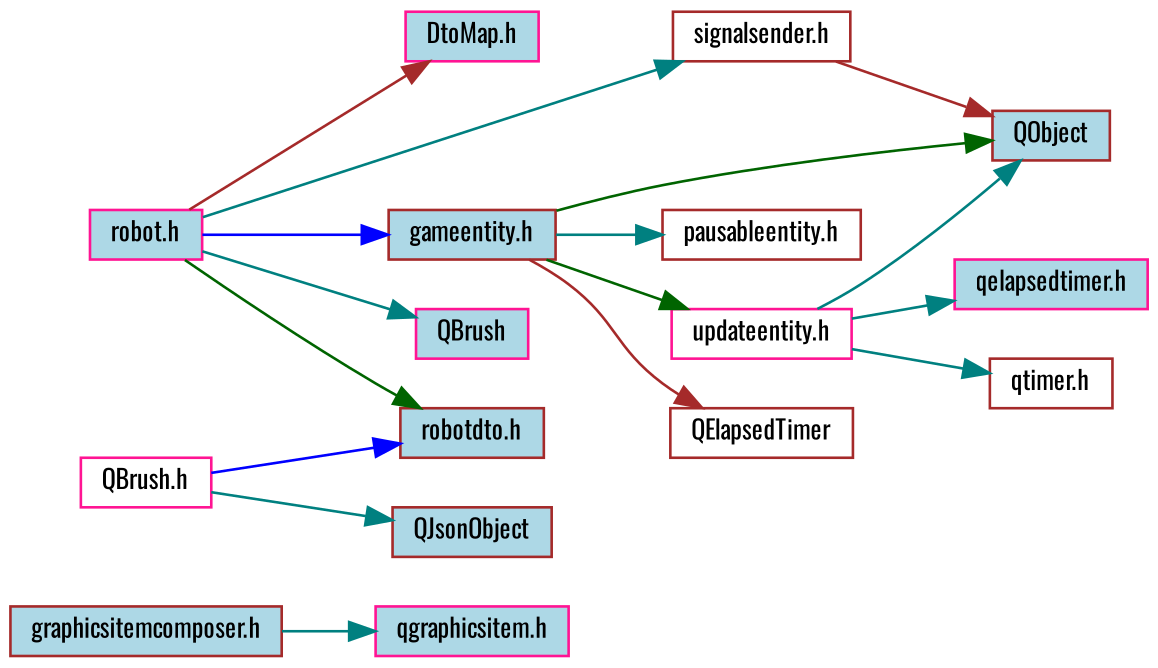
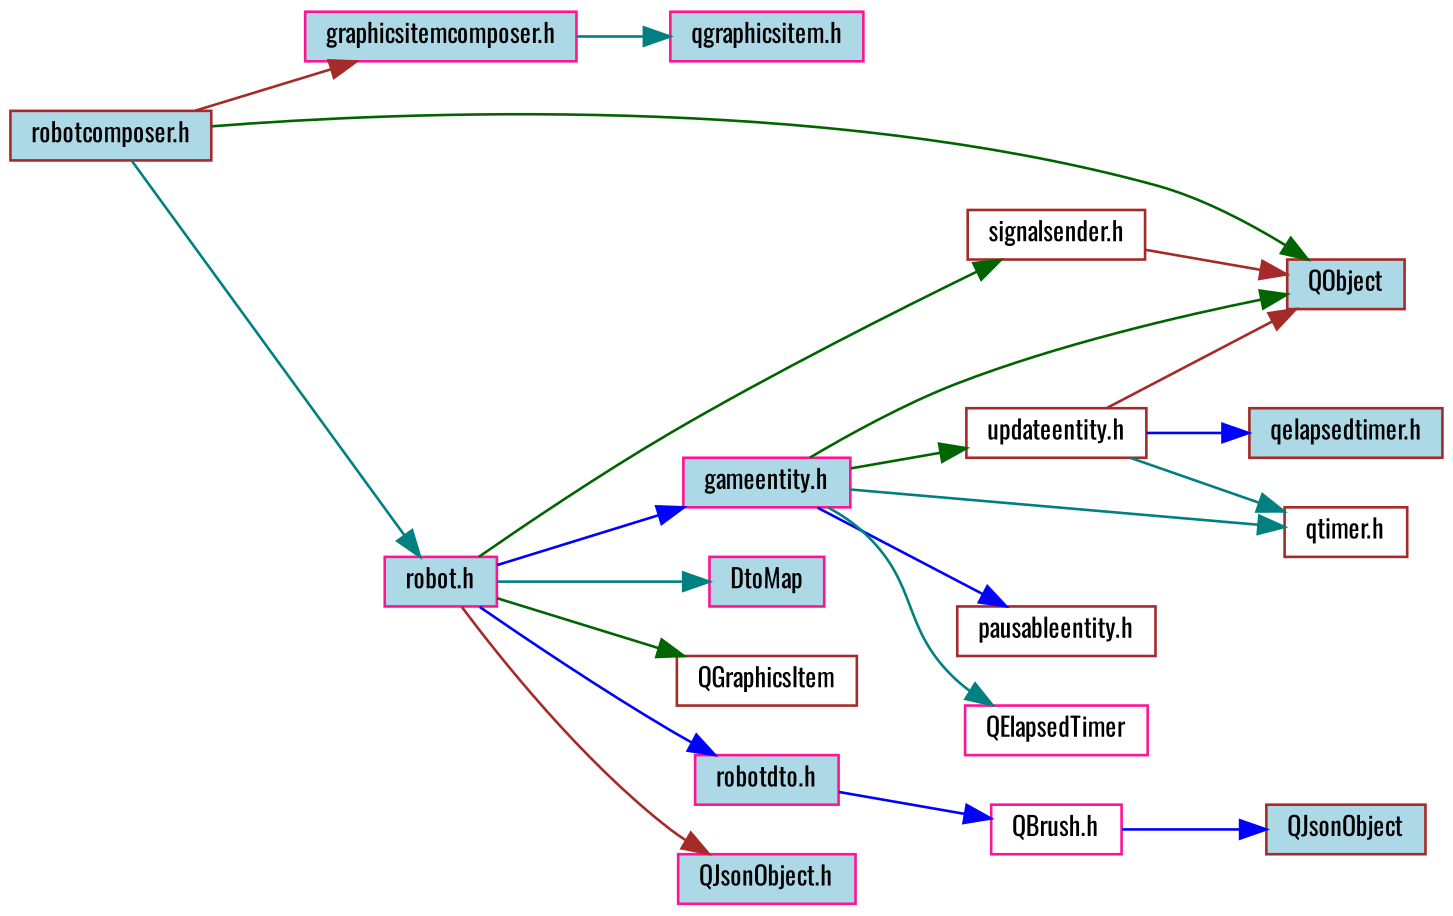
node "DtoMap.h": label "DtoMap.h" -> "QJsonObject.h"
node "robotcomposer.h": added
edge "robot.h" -> "signalsender.h": color teal -> darkgreen
node "gameentity.h": color brown -> deeppink
edge "gameentity.h" -> "pausableentity.h": color teal -> blue
edge "updateentity.h" -> "QObject": color teal -> brown
node "qelapsedtimer.h": color deeppink -> brown
edge "updateentity.h" -> "qelapsedtimer.h": color teal -> blue
edge "gameentity.h" -> "QElapsedTimer": color brown -> teal
edge "robot.h" -> "robotdto.h": color darkgreen -> blue
node "QBrush": label "QBrush" -> "DtoMap"
node "updateentity.h": color deeppink -> brown
node "robotdto.h": color brown -> deeppink
node "QElapsedTimer": color brown -> deeppink
edge "QBrush.h" -> "robotdto.h": reversed
edge "QBrush.h" -> "QJsonObject": color teal -> blue
edge "gameentity.h" -> "qtimer.h": added
node "graphicsitemcomposer.h": color brown -> deeppink
node "QGraphicsItem": added
